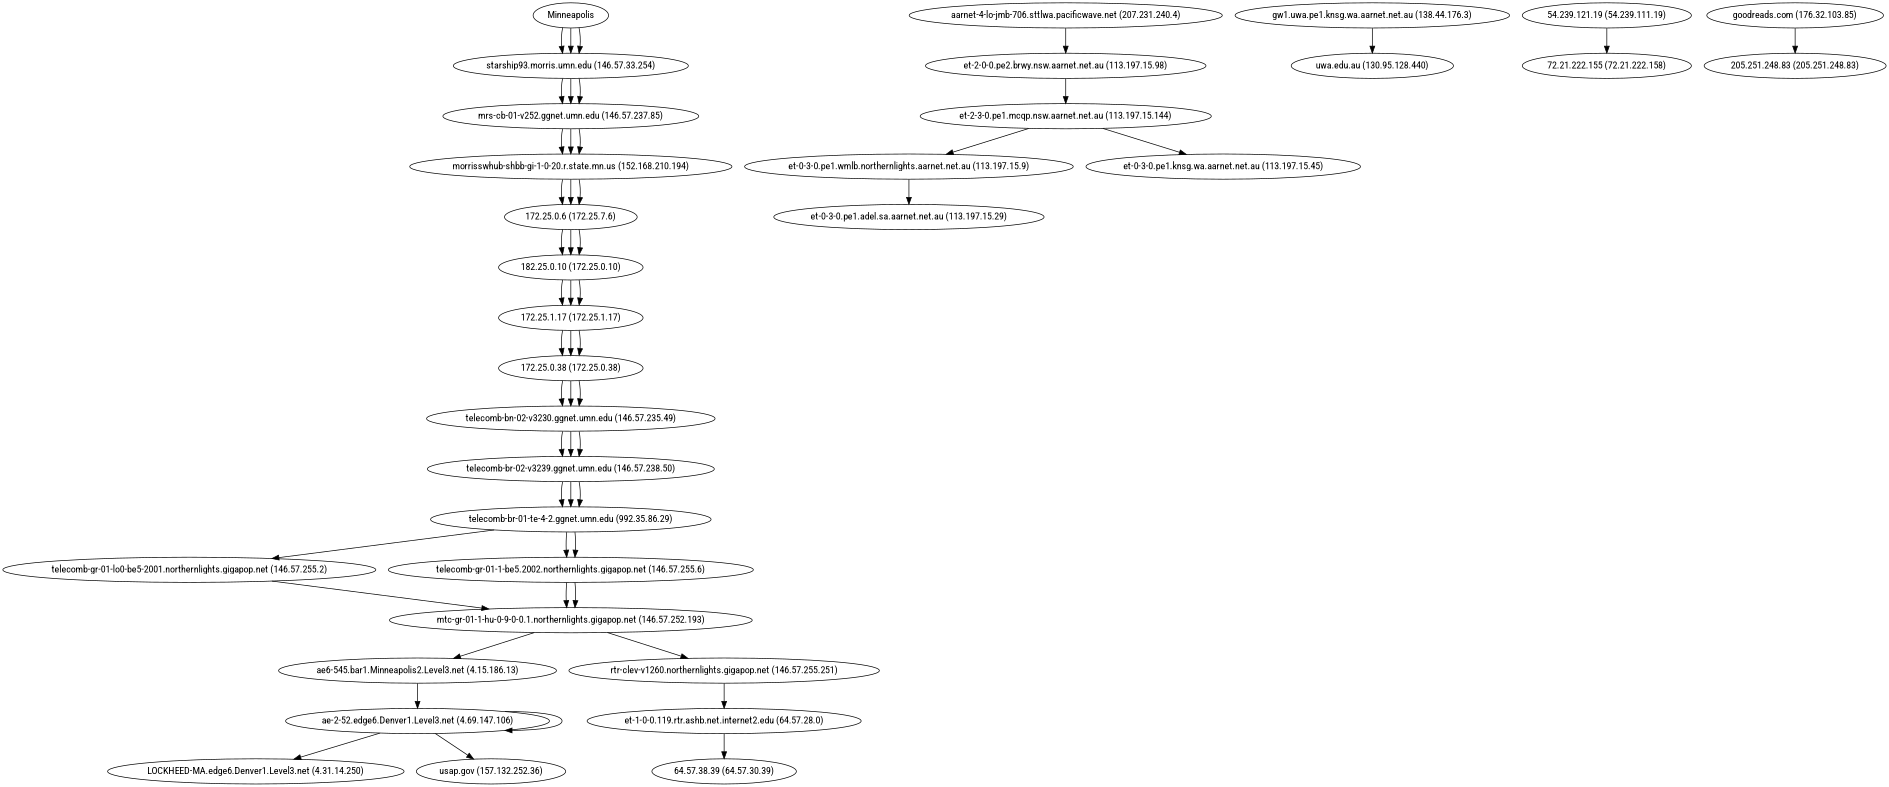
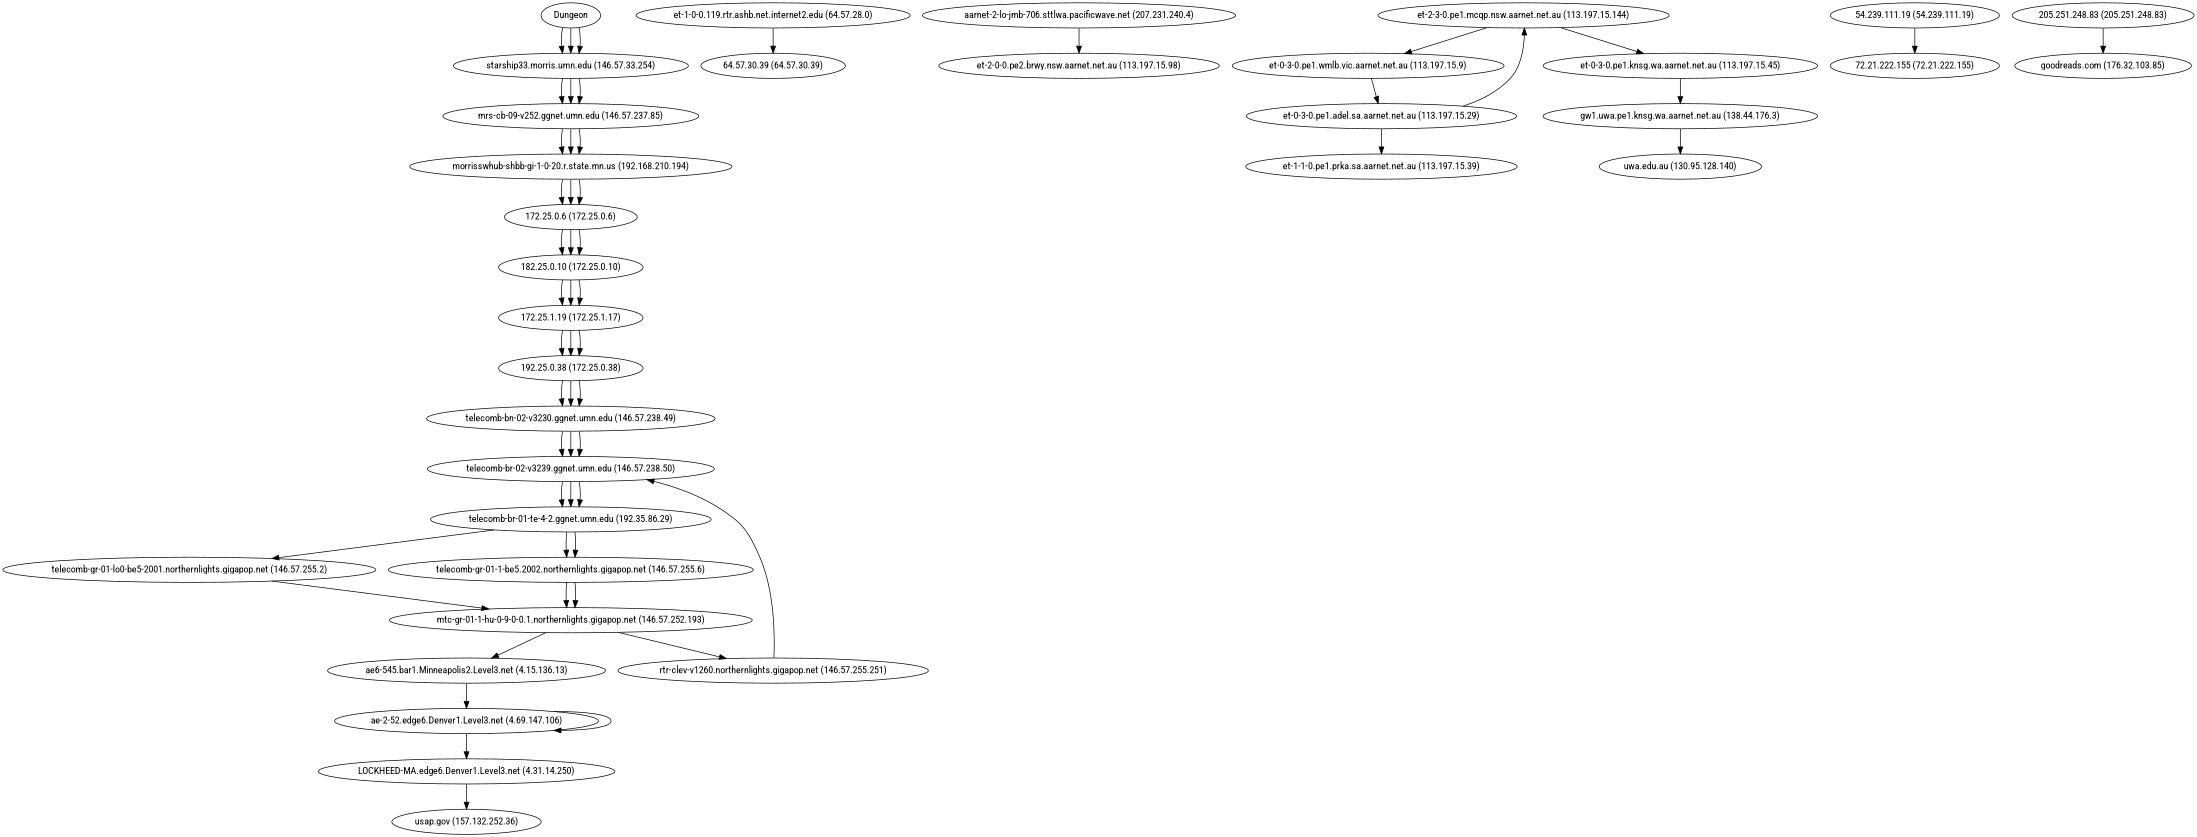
node "Minneapolis": label "Minneapolis" -> "Dungeon"
node "aarnet-4-lo-jmb-706.sttlwa.pacificwave.net (207.231.240.4)": label "aarnet-4-lo-jmb-706.sttlwa.pacificwave.net (207.231.240.4)" -> "aarnet-2-lo-jmb-706.sttlwa.pacificwave.net (207.231.240.4)"
node "54.239.121.19 (54.239.111.19)": label "54.239.121.19 (54.239.111.19)" -> "54.239.111.19 (54.239.111.19)"
edge "goodreads.com (176.32.103.85)" -> "205.251.248.83 (205.251.248.83)": reversed
node "starship93.morris.umn.edu (146.57.33.254)": label "starship93.morris.umn.edu (146.57.33.254)" -> "starship33.morris.umn.edu (146.57.33.254)"
node "uwa.edu.au (130.95.128.440)": label "uwa.edu.au (130.95.128.440)" -> "uwa.edu.au (130.95.128.140)"
node "72.21.222.155 (72.21.222.158)": label "72.21.222.155 (72.21.222.158)" -> "72.21.222.155 (72.21.222.155)"
edge "et-2-0-0.pe2.brwy.nsw.aarnet.net.au (113.197.15.98)" -> "et-2-3-0.pe1.mcqp.nsw.aarnet.net.au (113.197.15.144)": now "et-0-3-0.pe1.adel.sa.aarnet.net.au (113.197.15.29)" -> "et-2-3-0.pe1.mcqp.nsw.aarnet.net.au (113.197.15.144)"
edge "et-0-3-0.pe1.knsg.wa.aarnet.net.au (113.197.15.45)" -> "gw1.uwa.pe1.knsg.wa.aarnet.net.au (138.44.176.3)": added
node "mrs-cb-01-v252.ggnet.umn.edu (146.57.237.85)": label "mrs-cb-01-v252.ggnet.umn.edu (146.57.237.85)" -> "mrs-cb-09-v252.ggnet.umn.edu (146.57.237.85)"
node "morrisswhub-shbb-gi-1-0-20.r.state.mn.us (152.168.210.194)": label "morrisswhub-shbb-gi-1-0-20.r.state.mn.us (152.168.210.194)" -> "morrisswhub-shbb-gi-1-0-20.r.state.mn.us (192.168.210.194)"
node "et-0-3-0.pe1.wmlb.northernlights.aarnet.net.au (113.197.15.9)": label "et-0-3-0.pe1.wmlb.northernlights.aarnet.net.au (113.197.15.9)" -> "et-0-3-0.pe1.wmlb.vic.aarnet.net.au (113.197.15.9)"
node "et-1-1-0.pe1.prka.sa.aarnet.net.au (113.197.15.39)": added
node "172.25.0.6 (172.25.7.6)": label "172.25.0.6 (172.25.7.6)" -> "172.25.0.6 (172.25.0.6)"
node "172.25.1.17 (172.25.1.17)": label "172.25.1.17 (172.25.1.17)" -> "172.25.1.19 (172.25.1.17)"
node "172.25.0.38 (172.25.0.38)": label "172.25.0.38 (172.25.0.38)" -> "192.25.0.38 (172.25.0.38)"
node "telecomb-bn-02-v3230.ggnet.umn.edu (146.57.235.49)": label "telecomb-bn-02-v3230.ggnet.umn.edu (146.57.235.49)" -> "telecomb-bn-02-v3230.ggnet.umn.edu (146.57.238.49)"
node "telecomb-br-01-te-4-2.ggnet.umn.edu (992.35.86.29)": label "telecomb-br-01-te-4-2.ggnet.umn.edu (992.35.86.29)" -> "telecomb-br-01-te-4-2.ggnet.umn.edu (192.35.86.29)"
node "ae6-545.bar1.Minneapolis2.Level3.net (4.15.186.13)": label "ae6-545.bar1.Minneapolis2.Level3.net (4.15.186.13)" -> "ae6-545.bar1.Minneapolis2.Level3.net (4.15.136.13)"
edge "rtr-clev-v1260.northernlights.gigapop.net (146.57.255.251)" -> "et-1-0-0.119.rtr.ashb.net.internet2.edu (64.57.28.0)": now "rtr-clev-v1260.northernlights.gigapop.net (146.57.255.251)" -> "telecomb-br-02-v3239.ggnet.umn.edu (146.57.238.50)"
edge "ae-2-52.edge6.Denver1.Level3.net (4.69.147.106)" -> "usap.gov (157.132.252.36)": now "LOCKHEED-MA.edge6.Denver1.Level3.net (4.31.14.250)" -> "usap.gov (157.132.252.36)"
node "64.57.38.39 (64.57.30.39)": label "64.57.38.39 (64.57.30.39)" -> "64.57.30.39 (64.57.30.39)"
